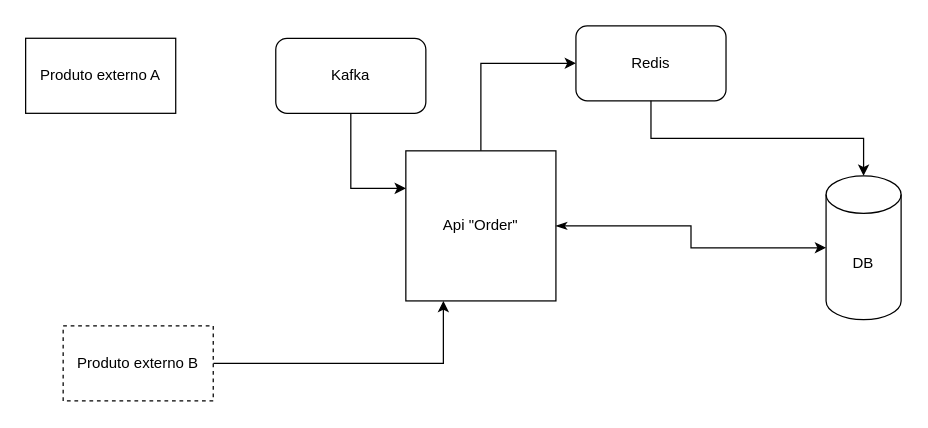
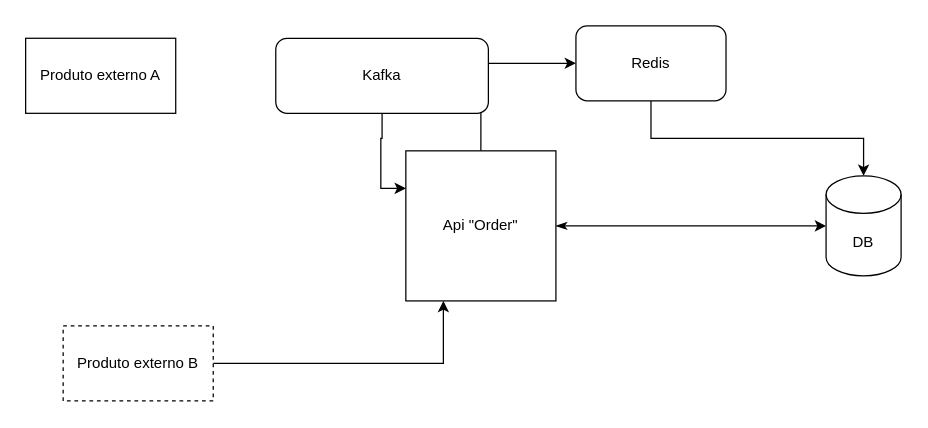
node "Kafka": size 150x75 -> 213x75
node "DB": size 75x144 -> 75x100
